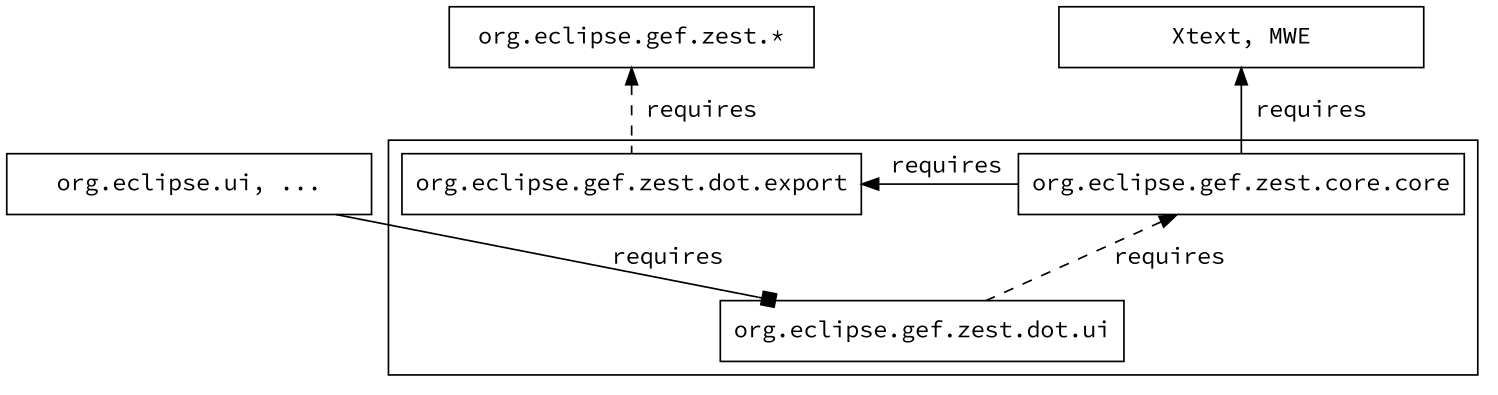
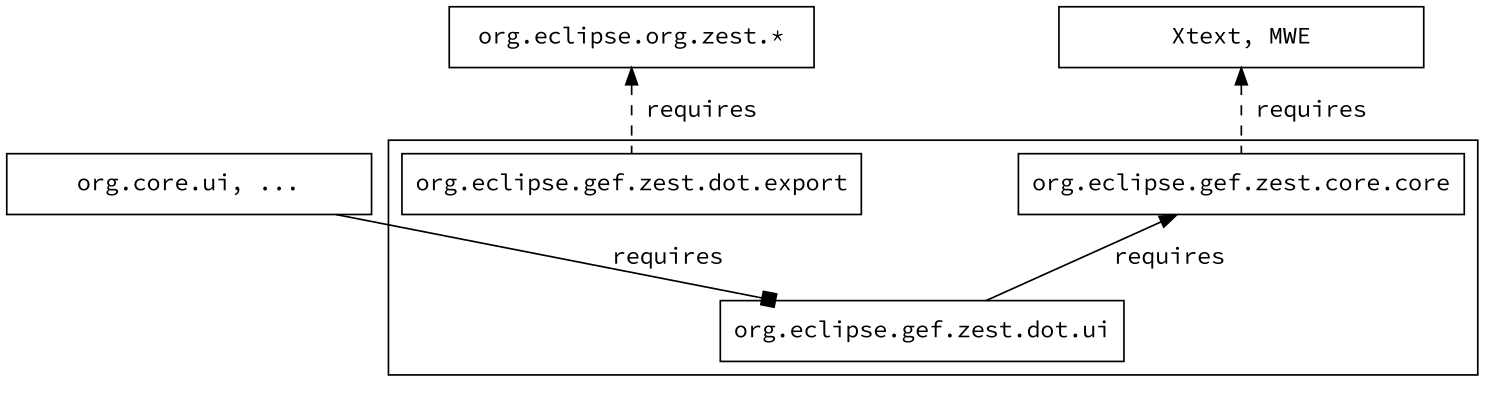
node "org.eclipse.gef.zest.*": label "org.eclipse.gef.zest.*" -> "org.eclipse.org.zest.*"
edge "org.eclipse.gef.zest.core.core" -> "Xtext, MWE": style solid -> dashed
node "org.eclipse.ui, ...": label "org.eclipse.ui, ..." -> "org.core.ui, ..."
edge "org.eclipse.gef.zest.core.core" -> "org.eclipse.gef.zest.dot.export": removed, label "requires"
edge "org.eclipse.gef.zest.dot.ui" -> "org.eclipse.gef.zest.core.core": style dashed -> solid
